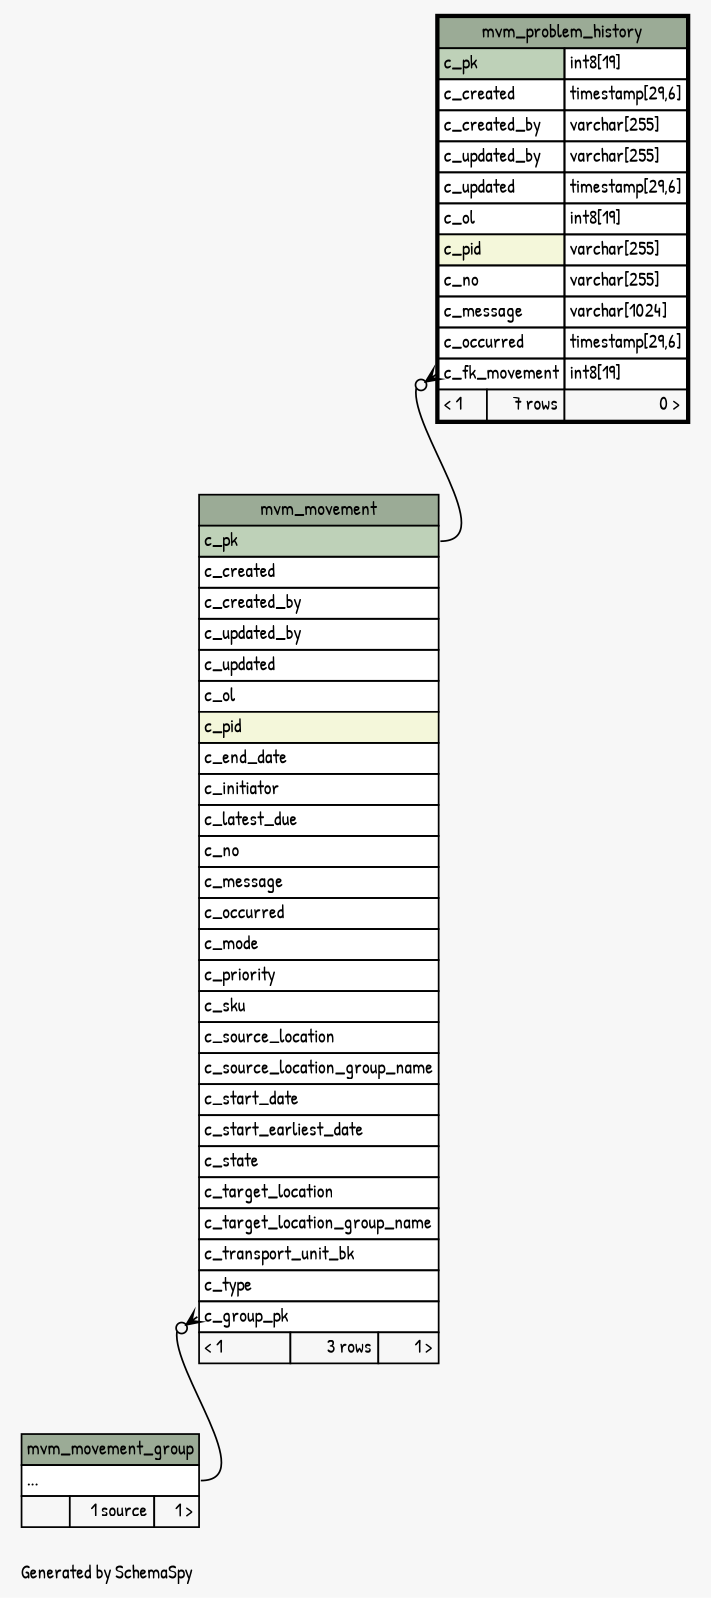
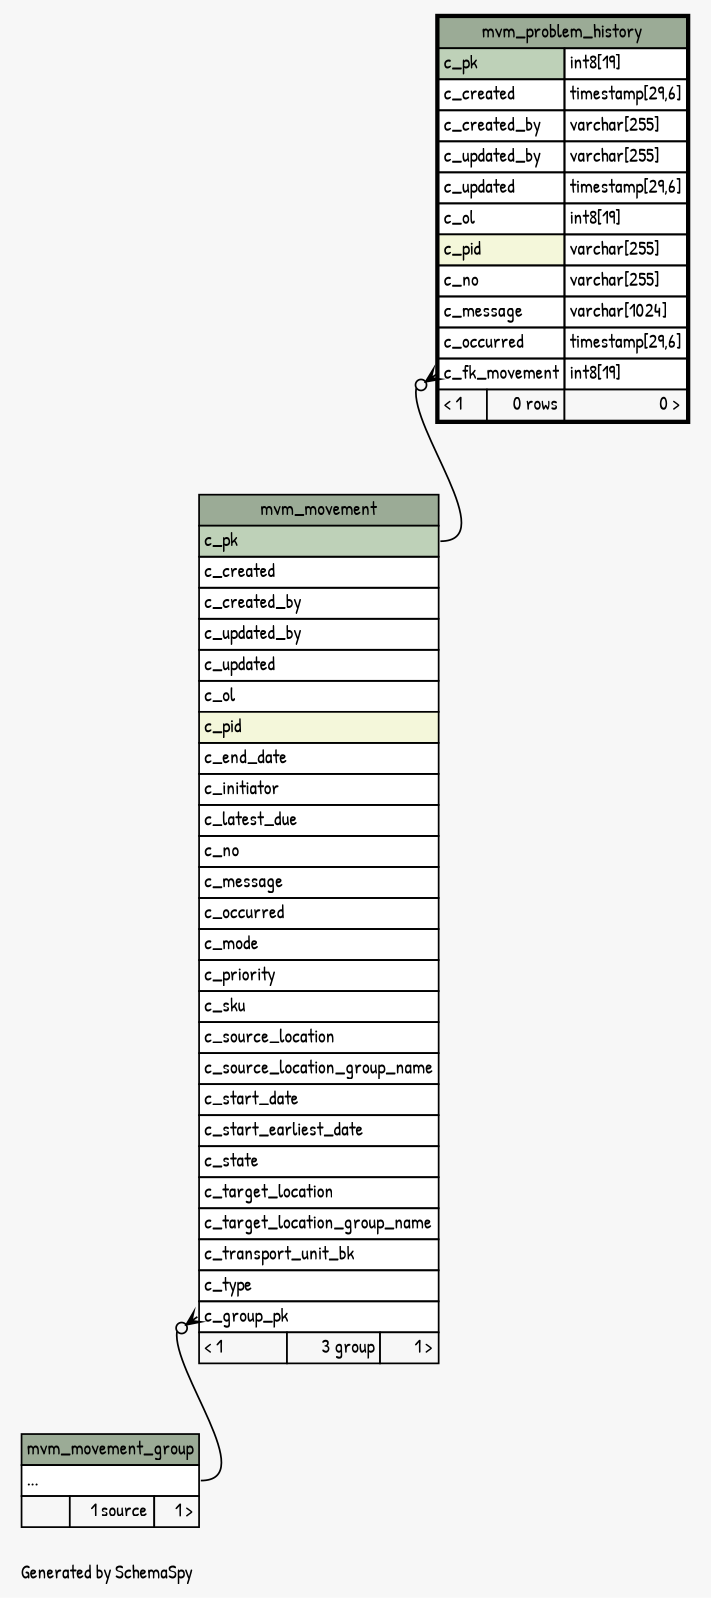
node "mvm_problem_history": text "7 rows" -> "0 rows"
node "mvm_movement": text "3 rows" -> "3 group"
